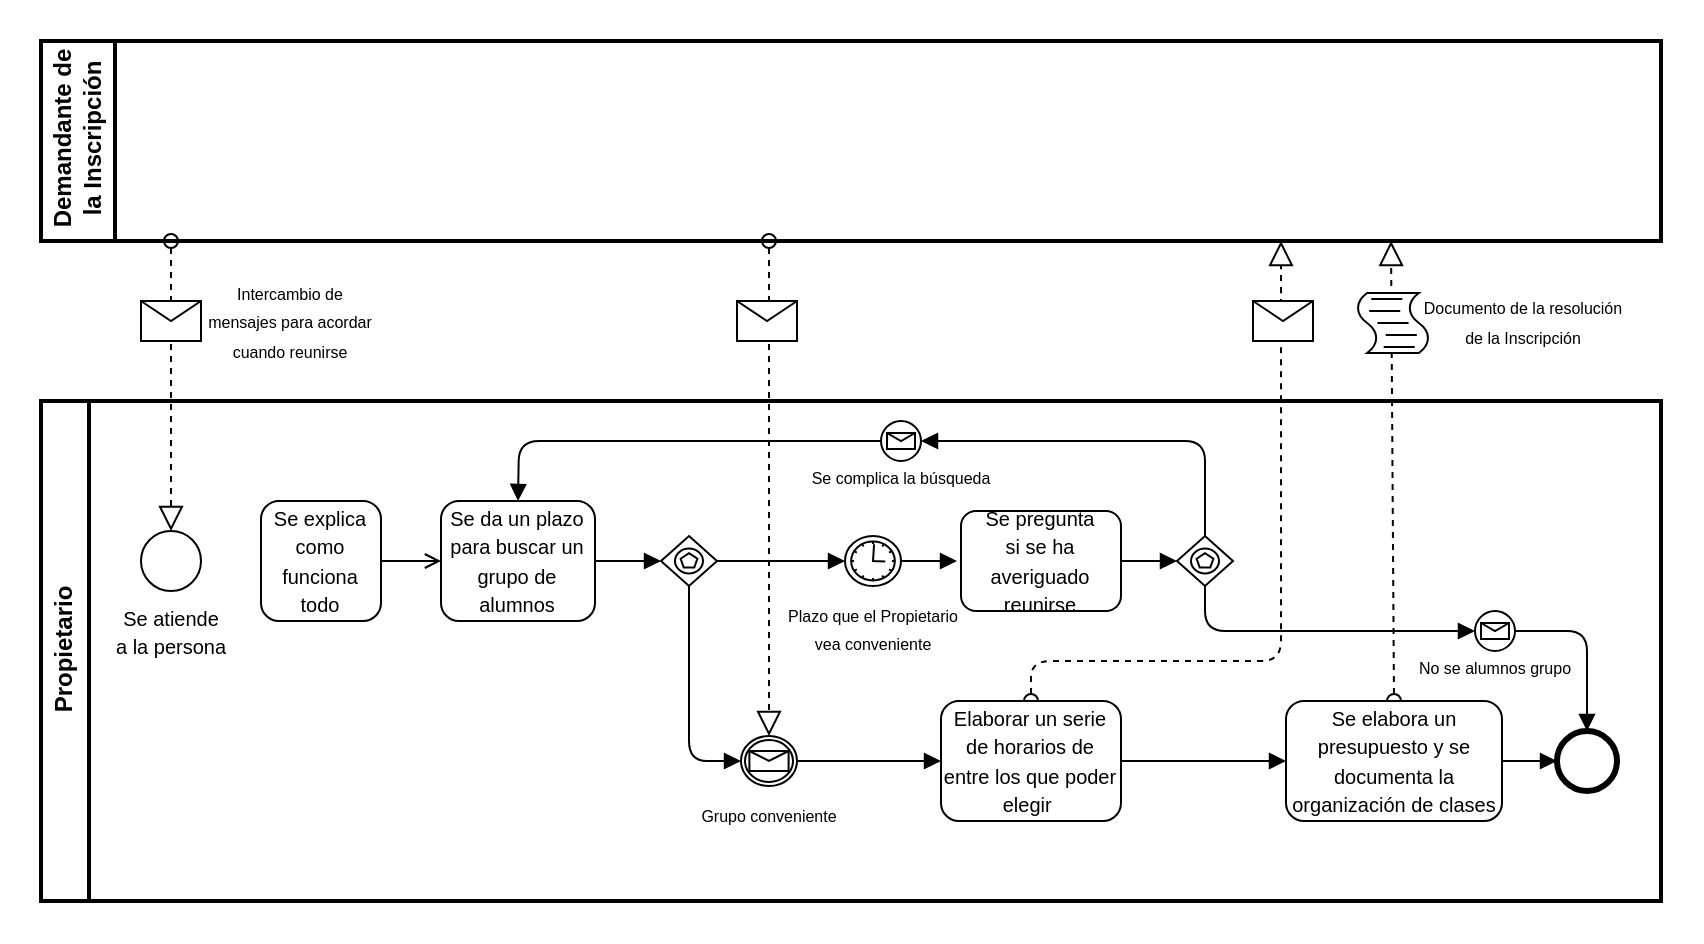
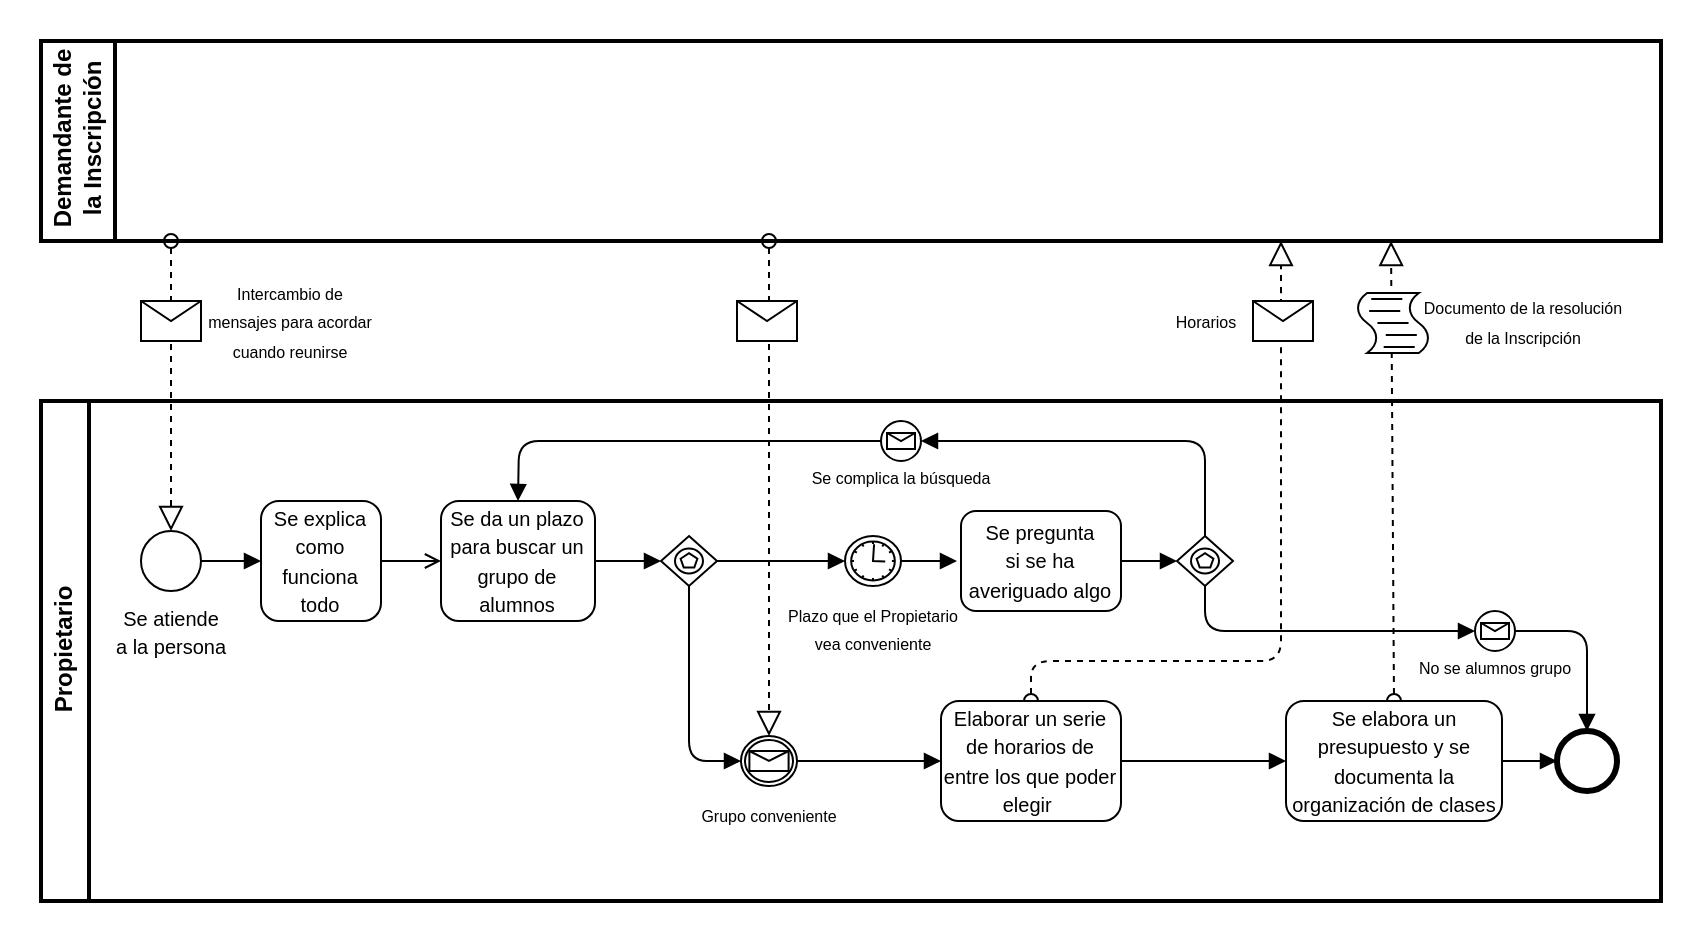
node "Horarios": added
edge "Se atiende a la persona" -> "Se explica como funciona todo": added
node "Se pregunta si se ha averiguado reunirse": label "Se pregunta si se ha averiguado reunirse" -> "Se pregunta si se ha averiguado algo"
